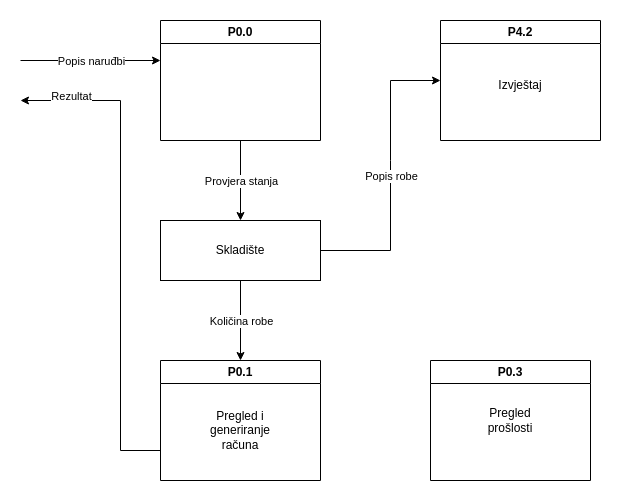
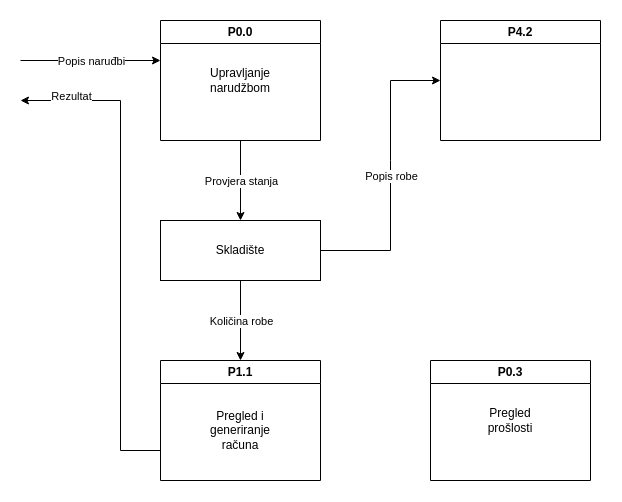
node "Upravljanje narudžbom": added
node "Izvještaj": removed
node "P0.1": label "P0.1" -> "P1.1"
